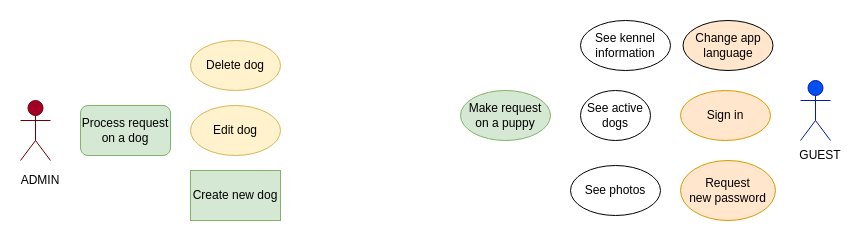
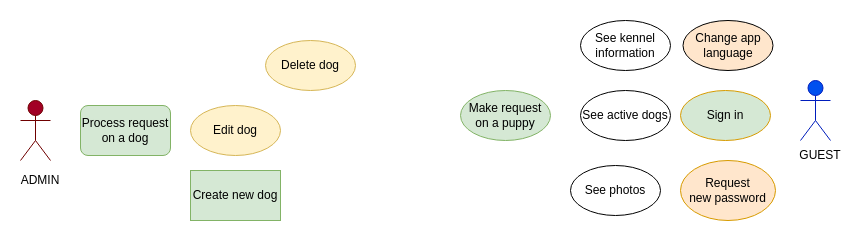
node "Delete dog": moved (236, 66) -> (311, 66)
node "See active dogs": size 70x50 -> 90x50
node "Sign in": fillcolor #ffe6cc -> #d5e8d4
